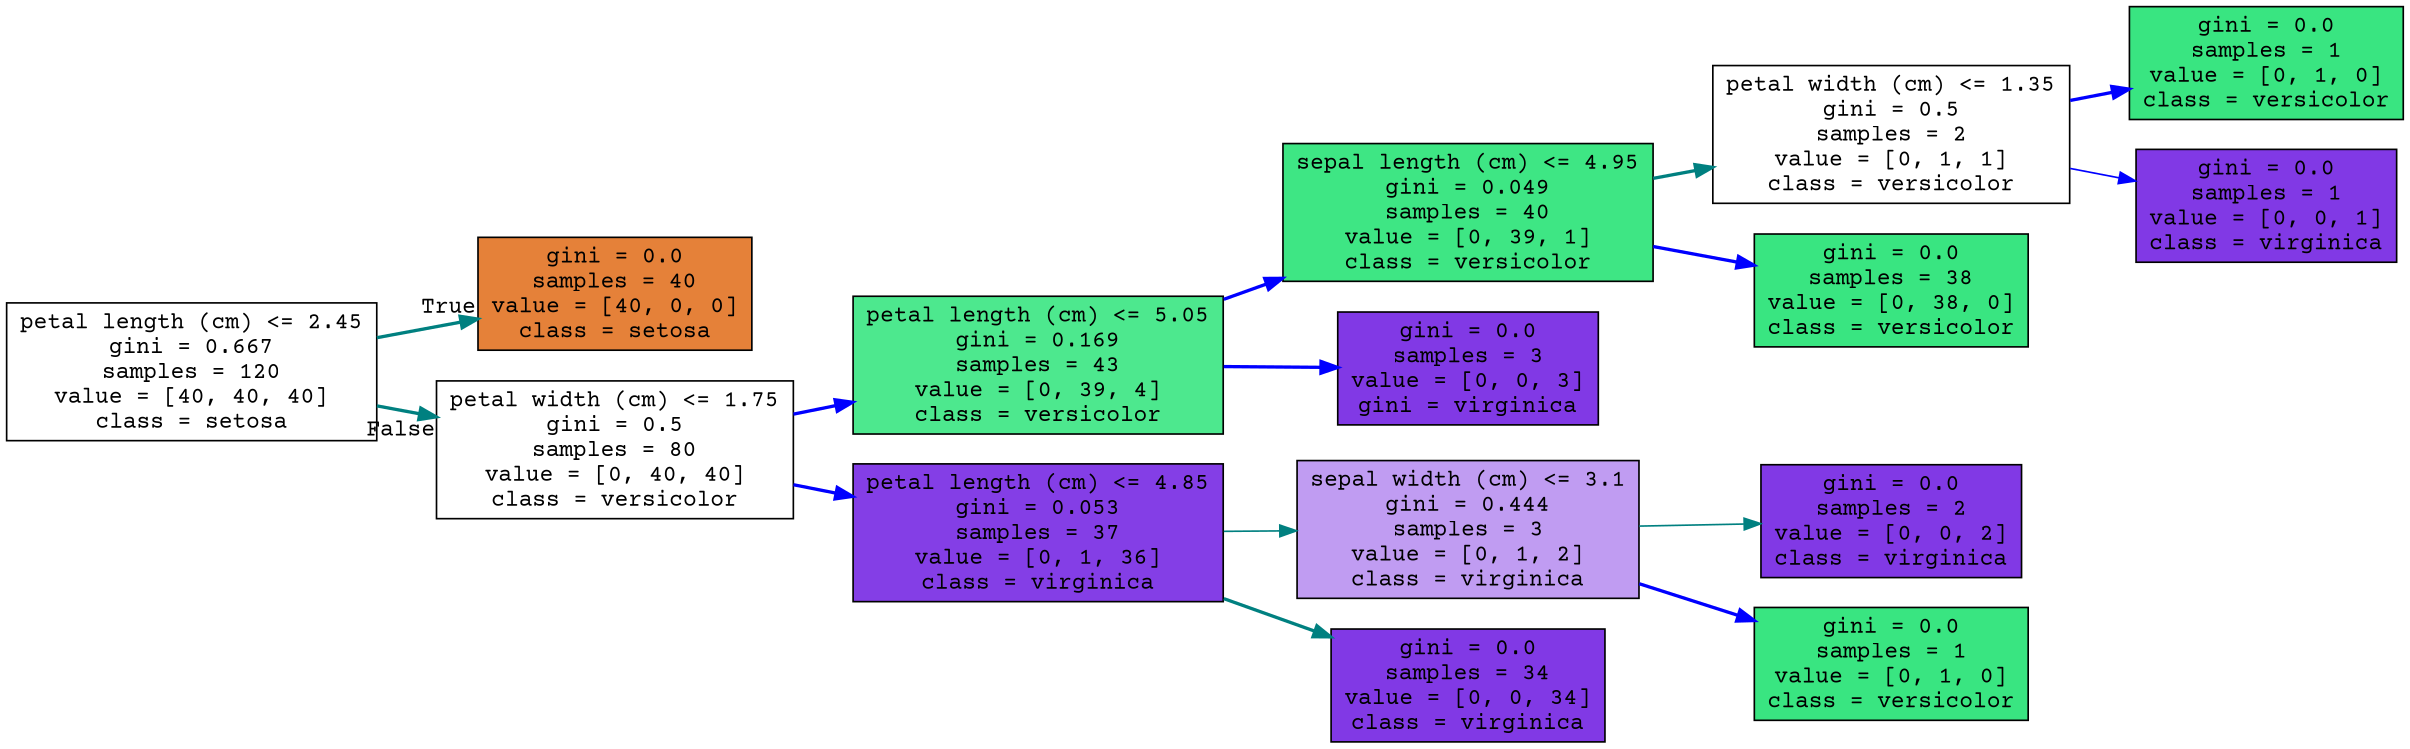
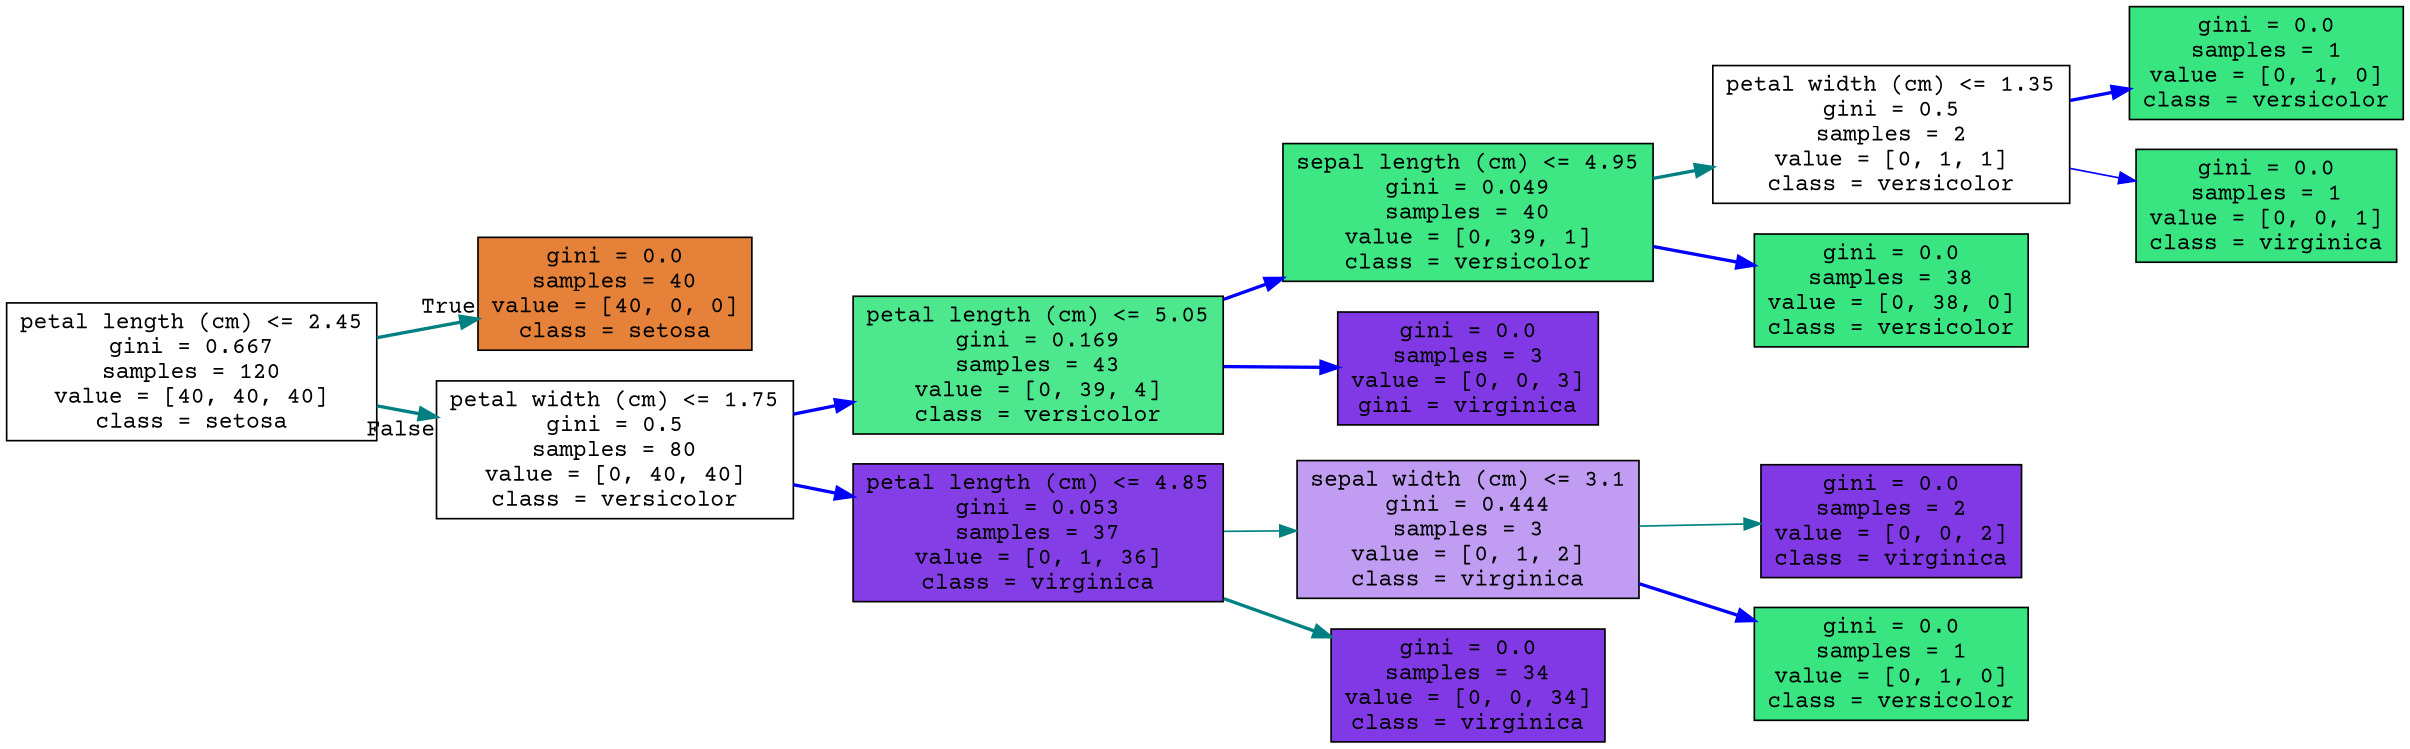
node "gini = 0.0 samples = 1 value = [0, 0, 1] class = virginica": fillcolor #8139e5 -> #39e581
